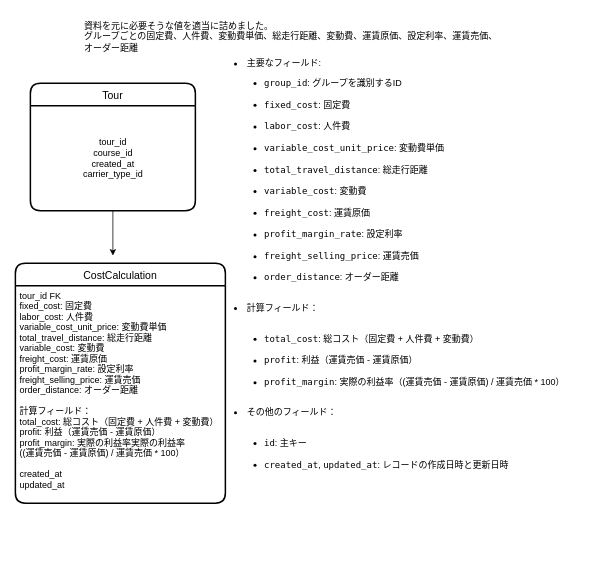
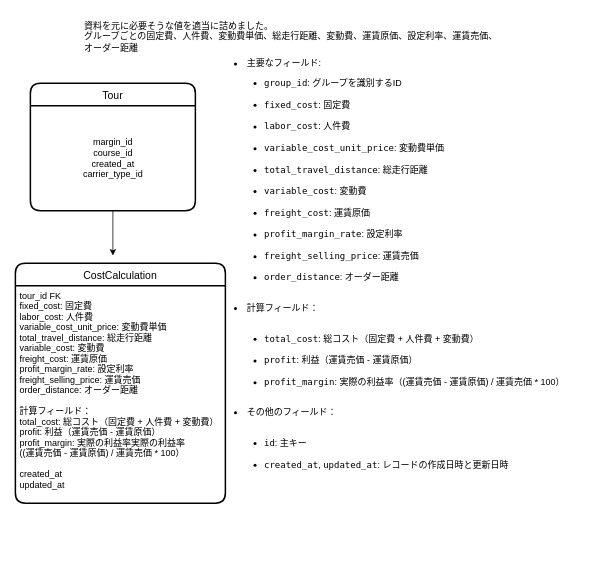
node "tour_id course_id created_at carrier_type_id": label "tour_id course_id created_at carrier_type_id" -> "margin_id course_id created_at carrier_type_id"
